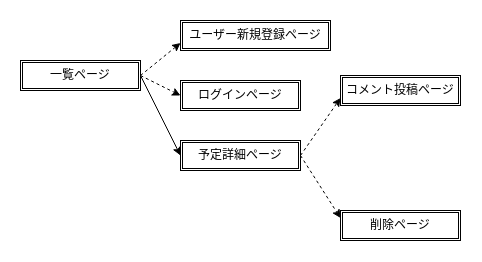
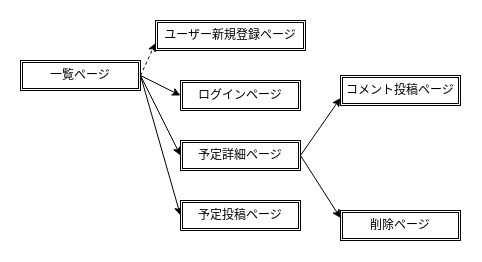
node "ユーザー新規登録ページ": moved (256, 36) -> (231, 36)
edge "一覧ページ" -> "ログインページ": style dashed -> solid
edge "予定詳細ページ" -> "コメント投稿ページ": style dashed -> solid
edge "一覧ページ" -> "予定投稿ページ": added
edge "予定詳細ページ" -> "削除ページ": style dashed -> solid
node "予定投稿ページ": added
